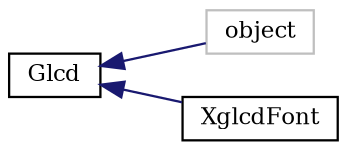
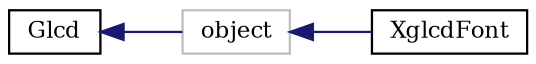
edge "XglcdFont" -> "Glcd": now "XglcdFont" -> "object"
